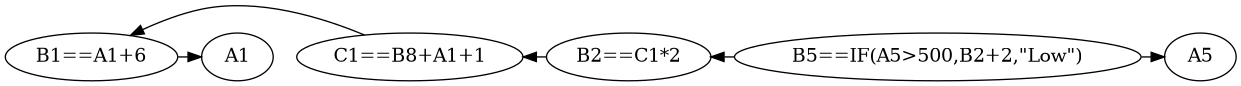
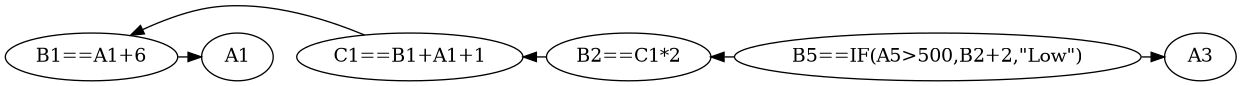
node "C1==B8+A1+1": label "C1==B8+A1+1" -> "C1==B1+A1+1"
node "A5": label "A5" -> "A3"
